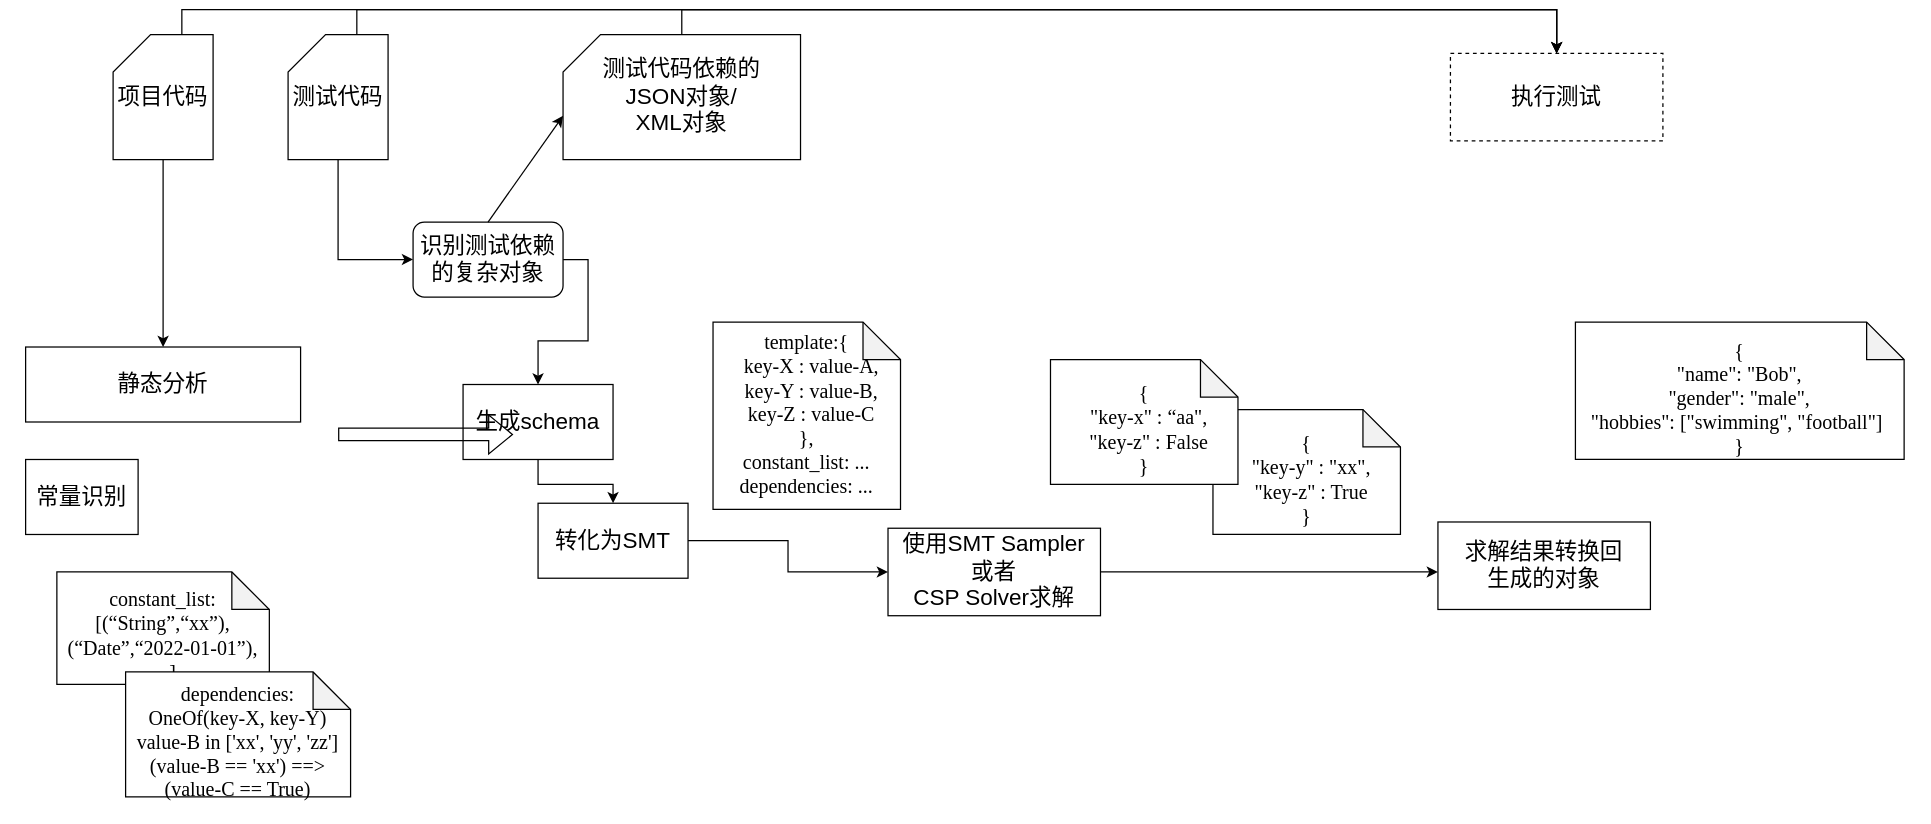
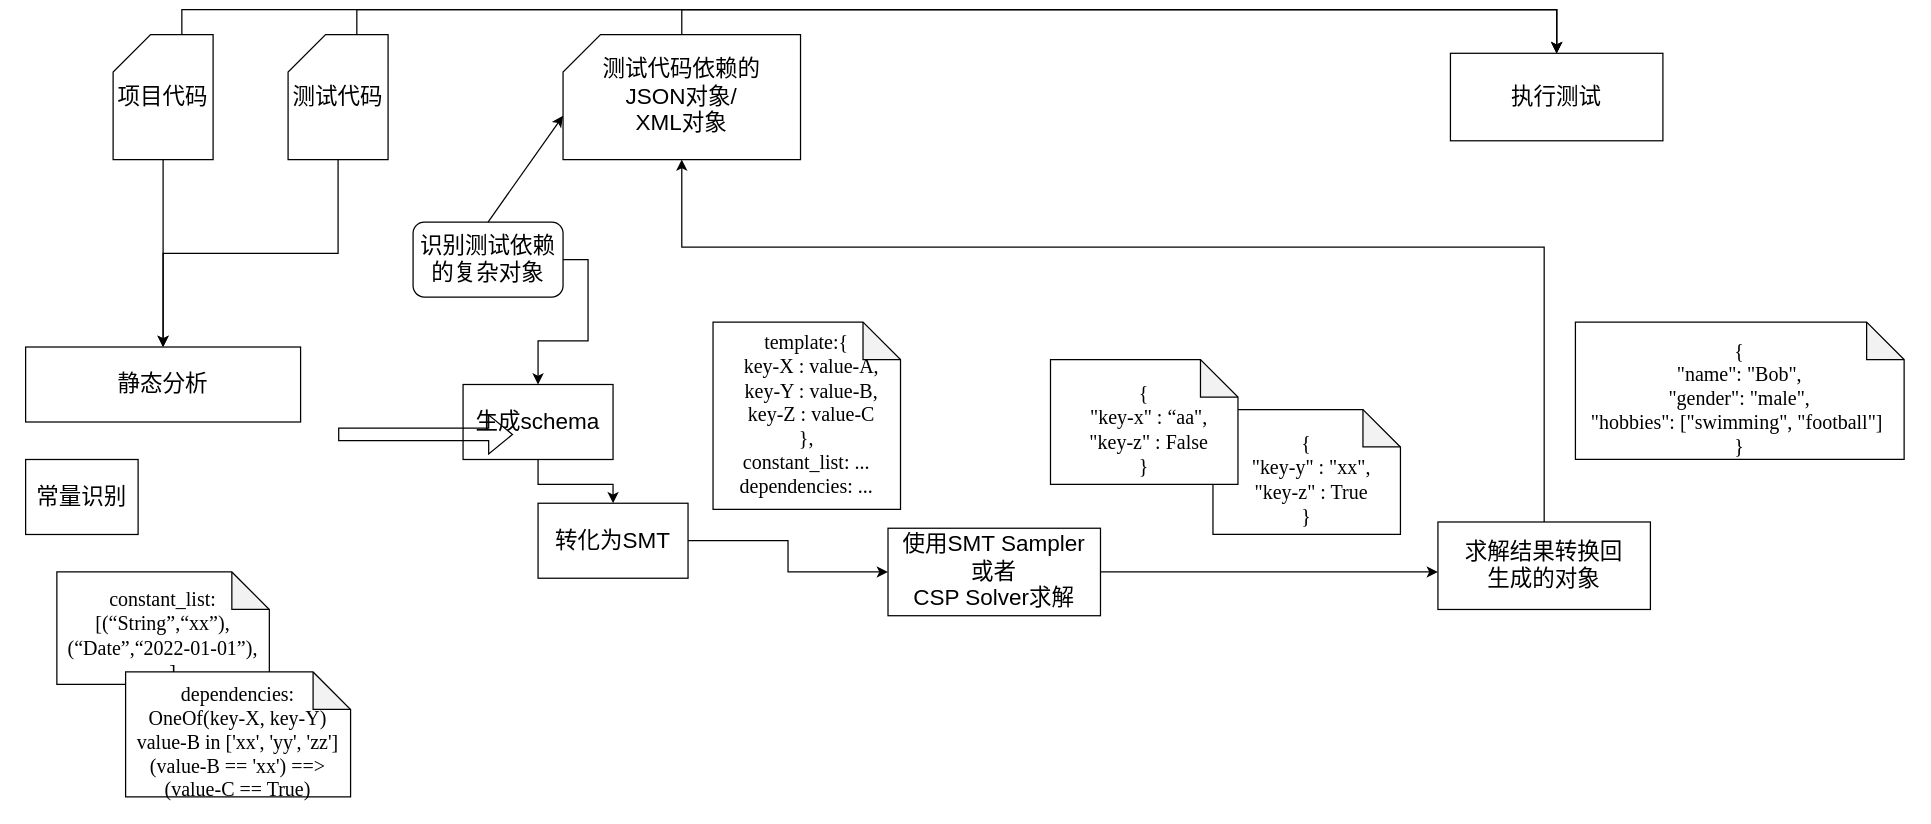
node "执行测试": style dashed -> solid
edge "求解结果转换回 生成的对象" -> "测试代码依赖的 JSON对象/ XML对象": added
edge "测试代码" -> "识别测试依赖的复杂对象": now "测试代码" -> "静态分析"
